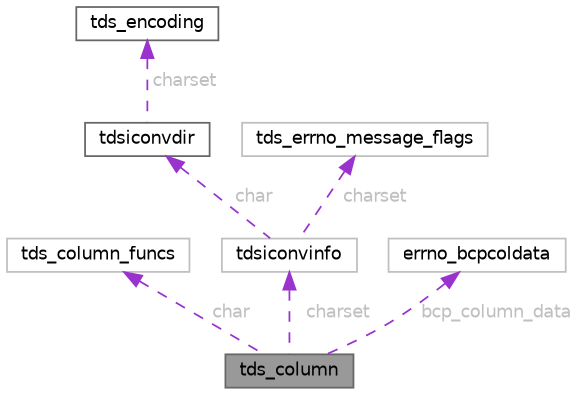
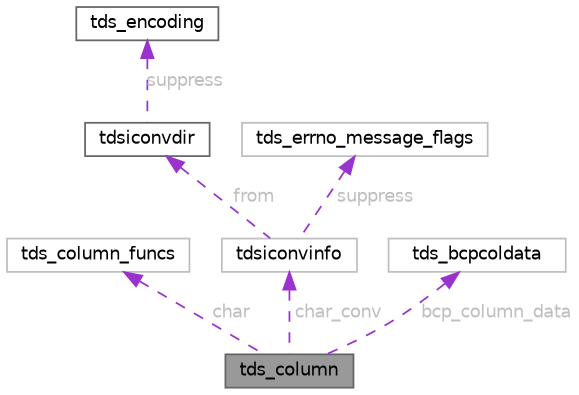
edge "tdsiconvdir" -> "tds_encoding": label " charset" -> " suppress"
edge "tdsiconvinfo" -> "tdsiconvdir": label " char" -> " from"
edge "tdsiconvinfo" -> "tds_errno_message_flags": label " charset" -> " suppress"
node "errno_bcpcoldata": label "errno_bcpcoldata" -> "tds_bcpcoldata"
edge "tds_column" -> "tdsiconvinfo": label " charset" -> " char_conv"
